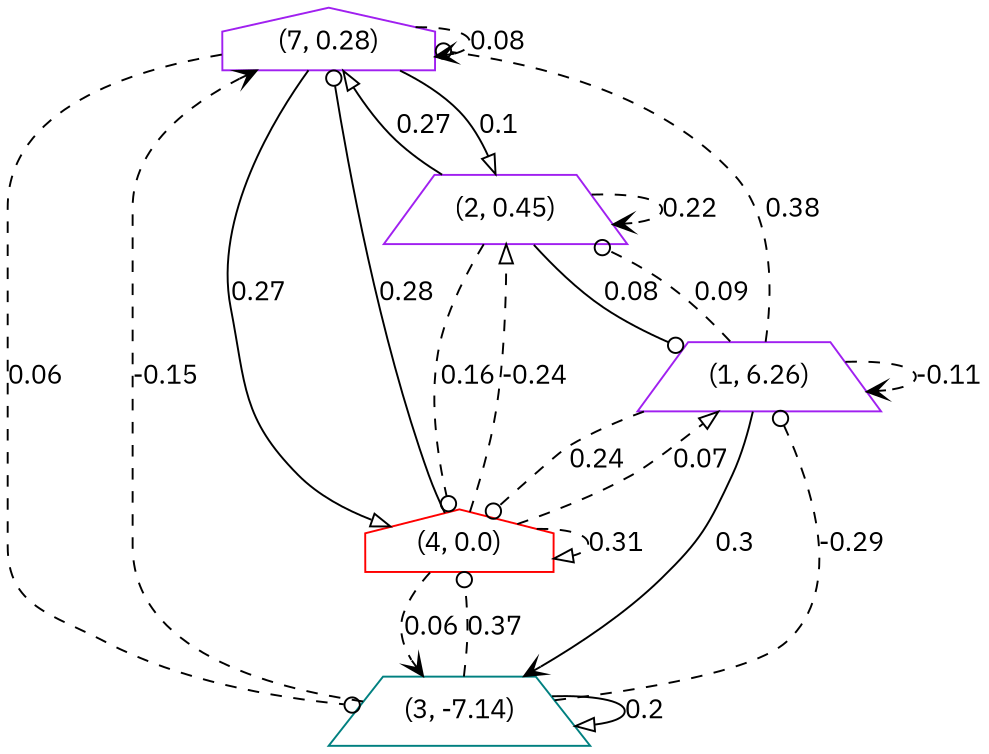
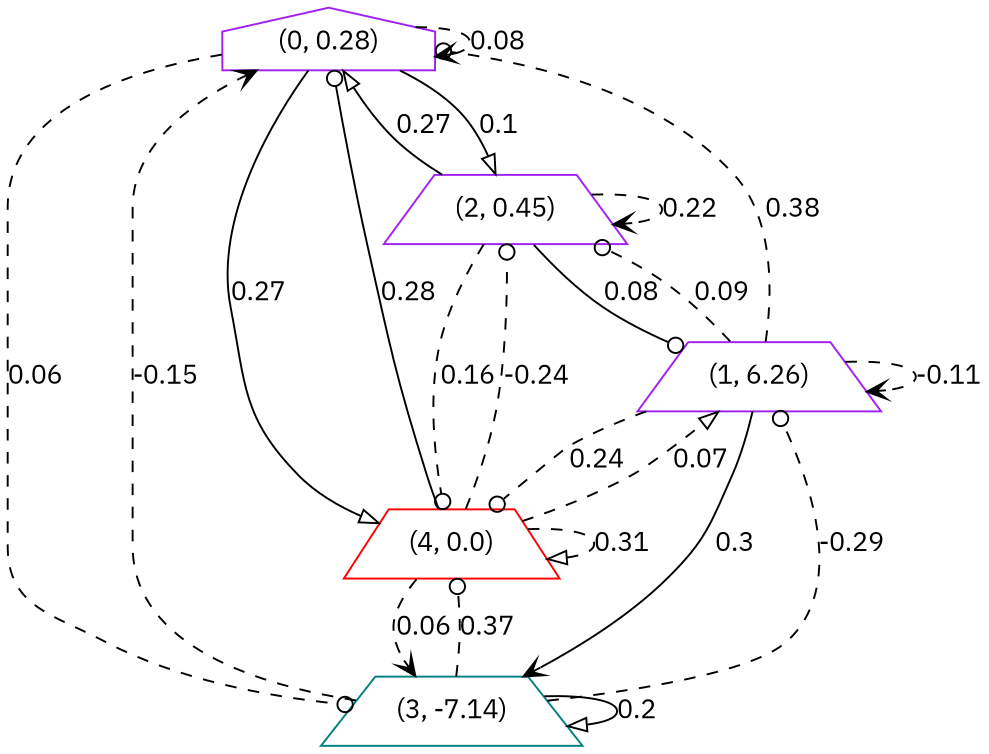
node "(7, 0.28)": label "(7, 0.28)" -> "(0, 0.28)"
edge "(4, 0.0)" -> "(2, 0.45)": arrowhead onormal -> odot
node "(4, 0.0)": shape house -> trapezium
